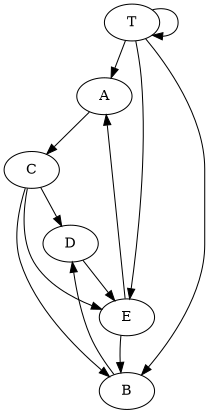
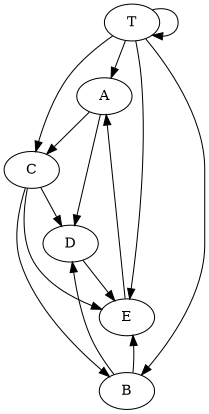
edge "T" -> "C": added
edge "A" -> "D": added
edge "E" -> "B": reversed
